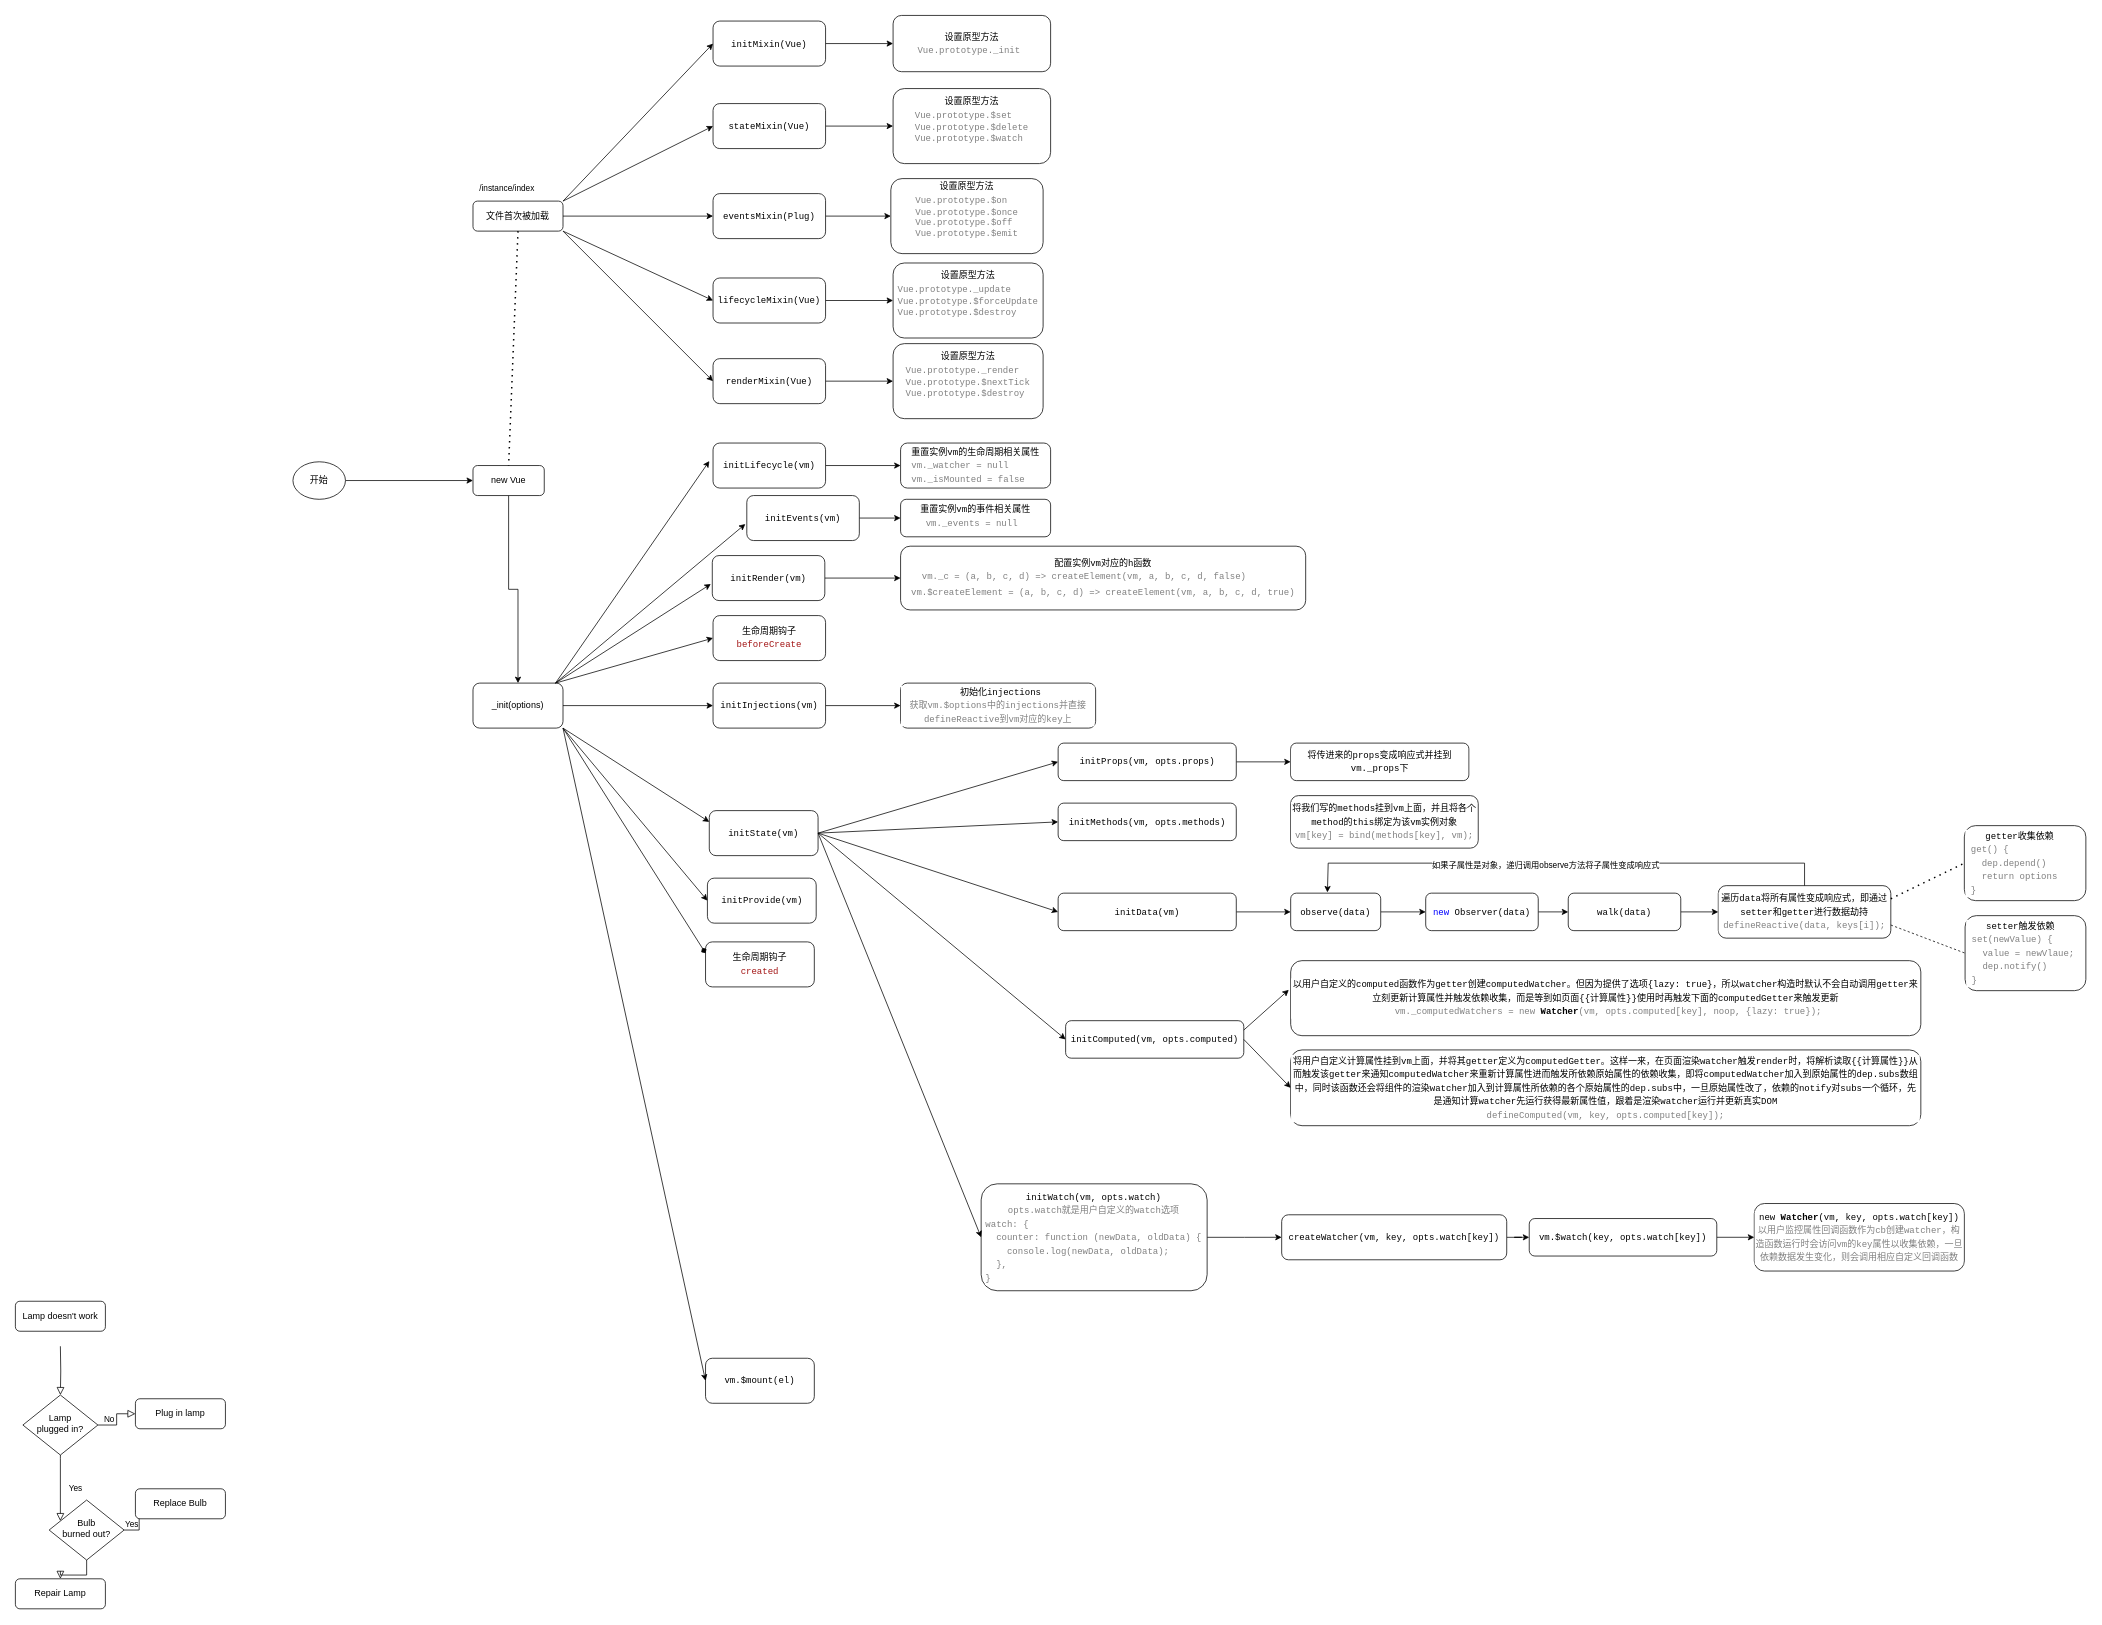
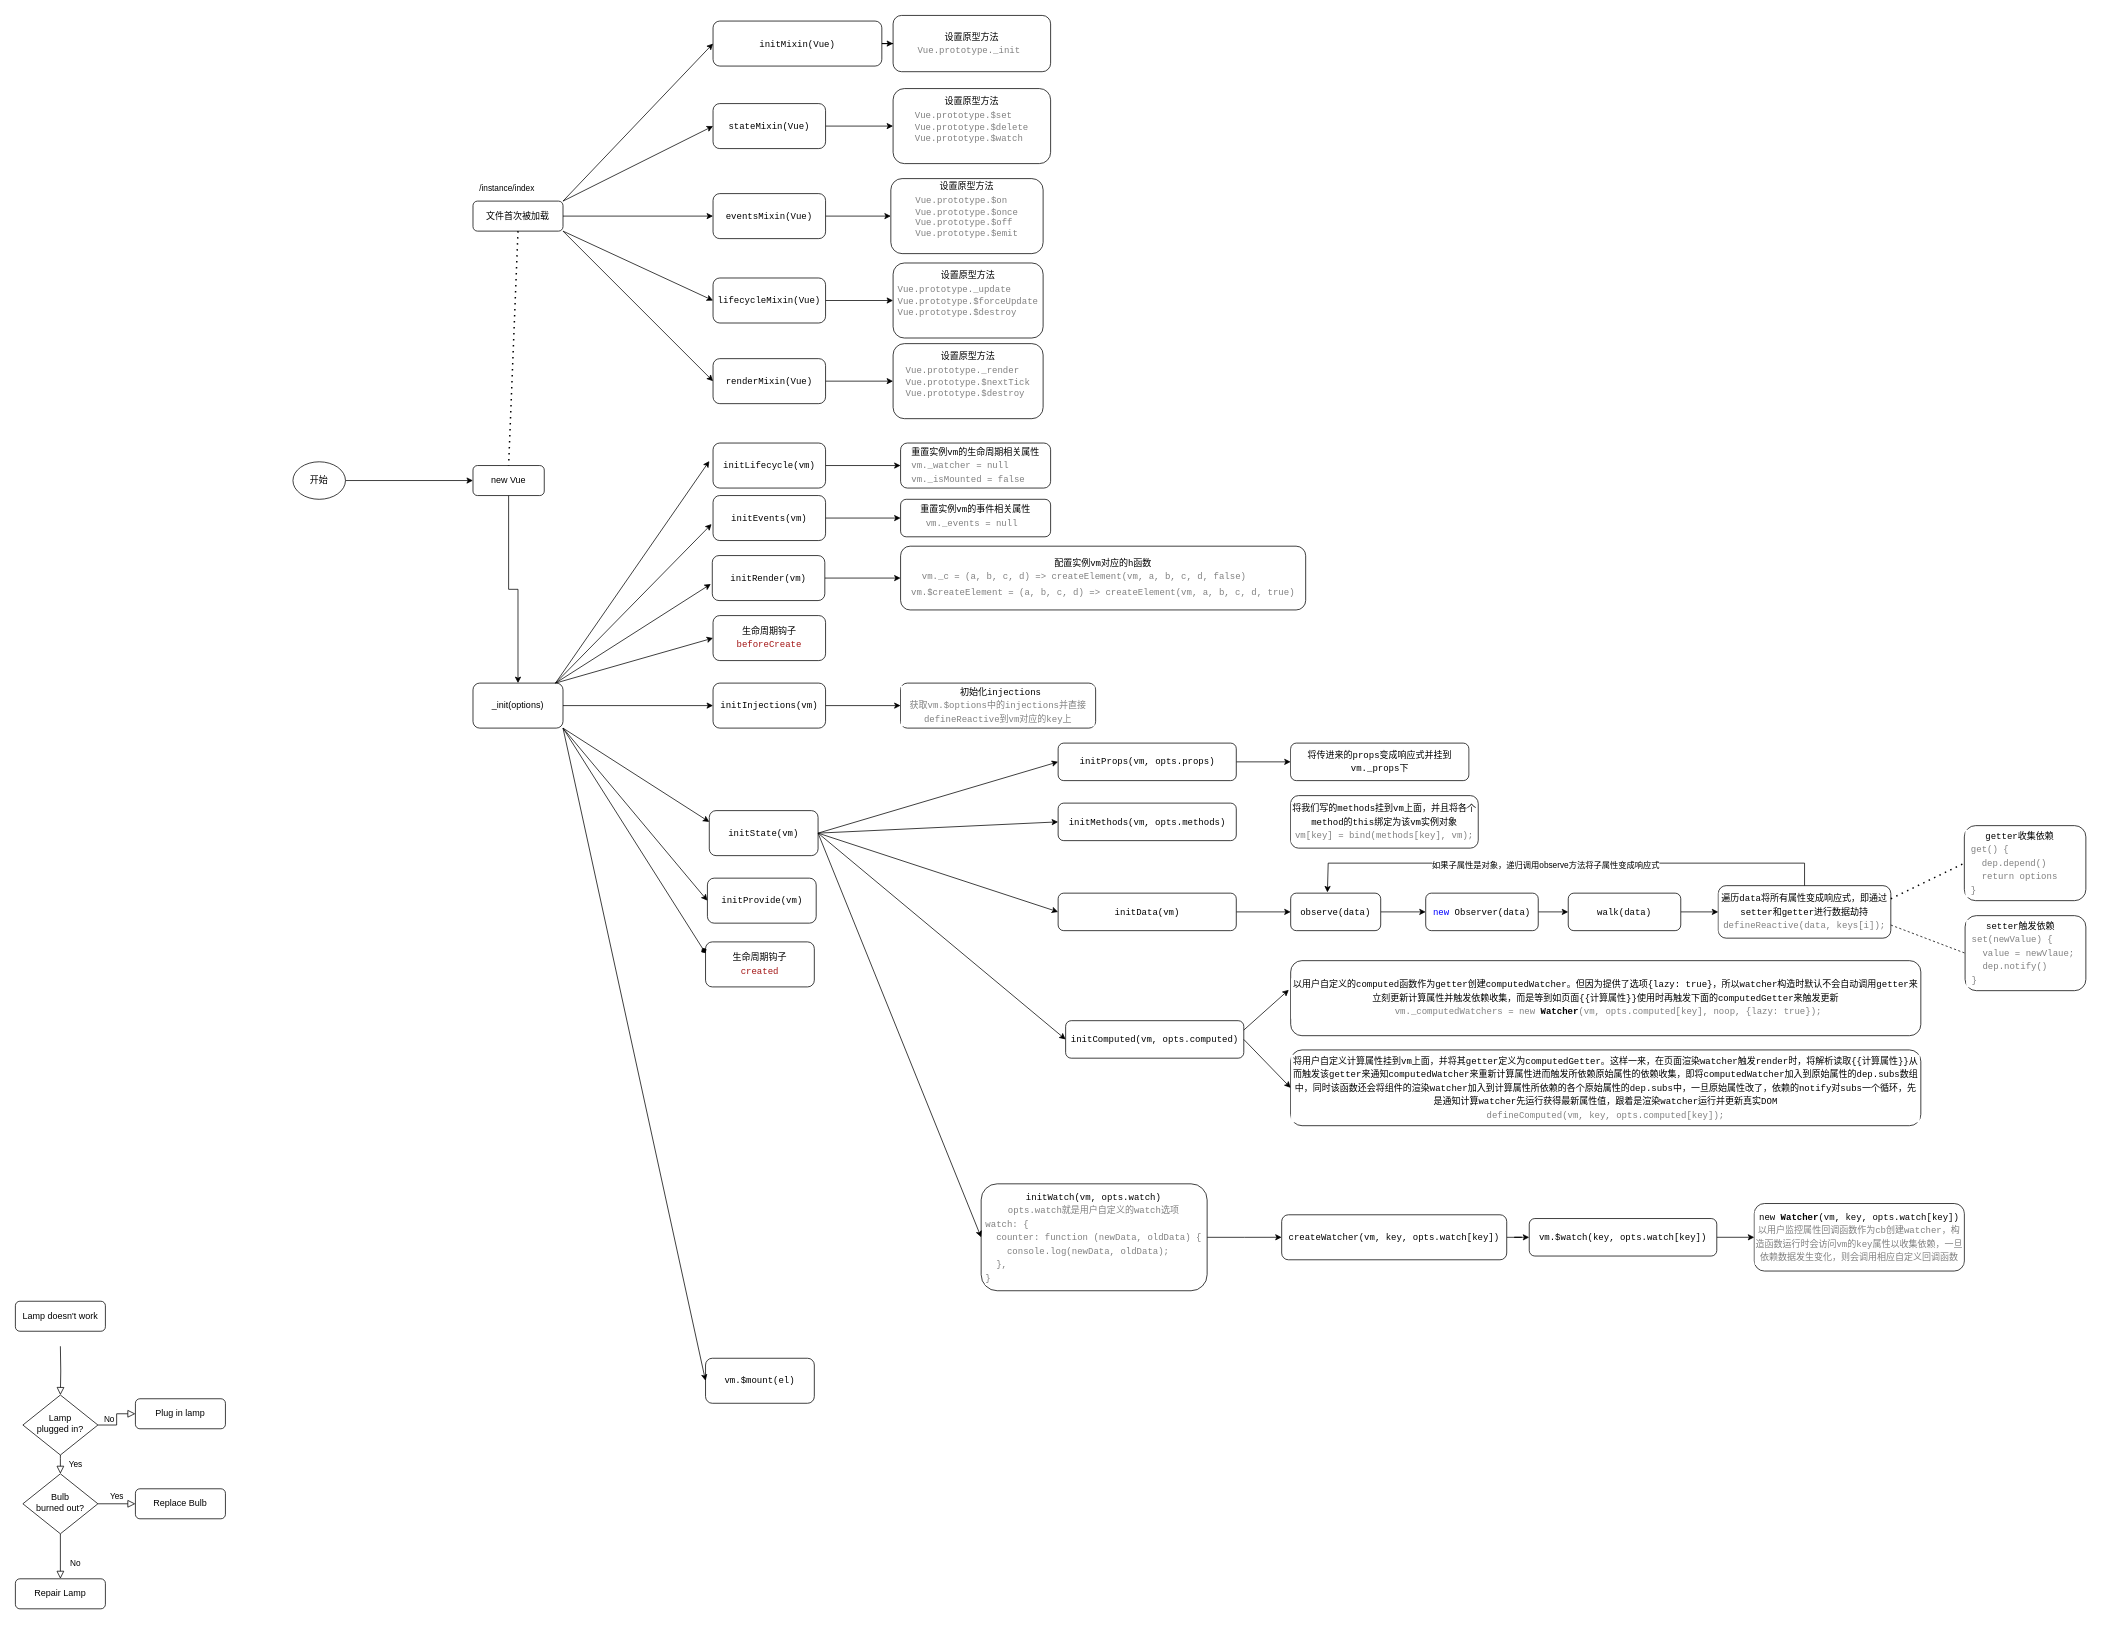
node "initMixin(Vue)": size 113x45 -> 169x45
node "eventsMixin(Plug)": label "eventsMixin(Plug)" -> "eventsMixin(Vue)"
node "initEvents(vm)": moved (803, 518) -> (769, 518)
node "Bulb burned out?": moved (87, 1530) -> (60, 1503)
